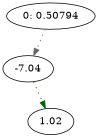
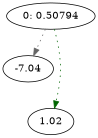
edge "-7.04" -> "1.02": now "0: 0.50794" -> "1.02"
